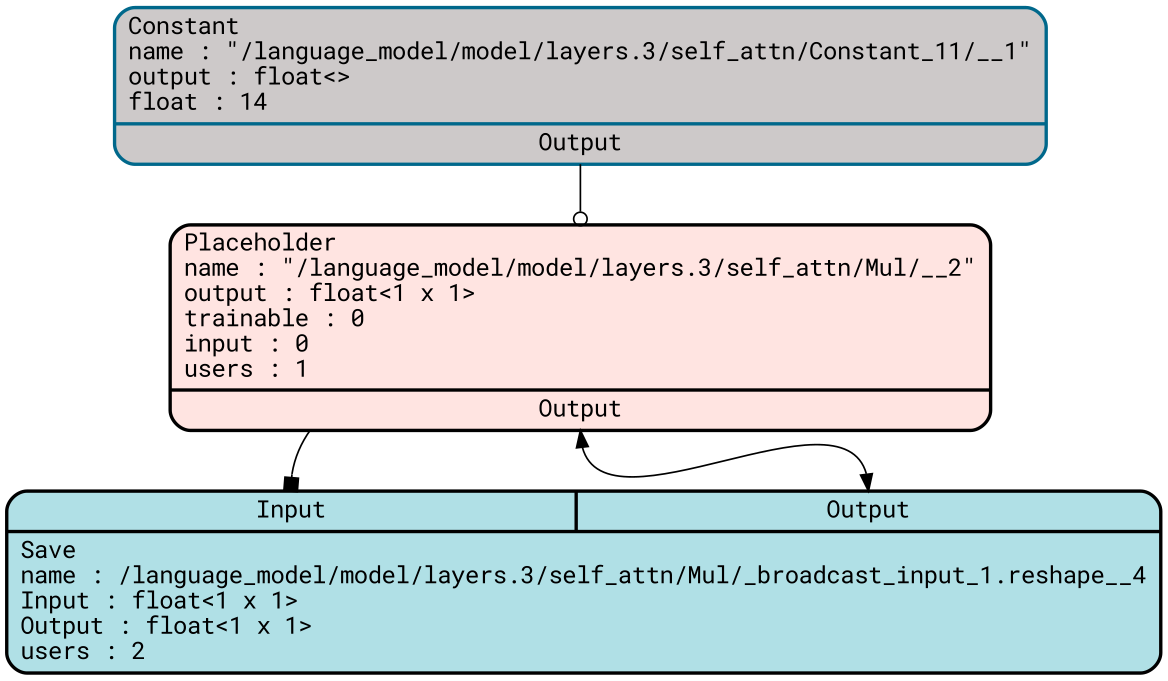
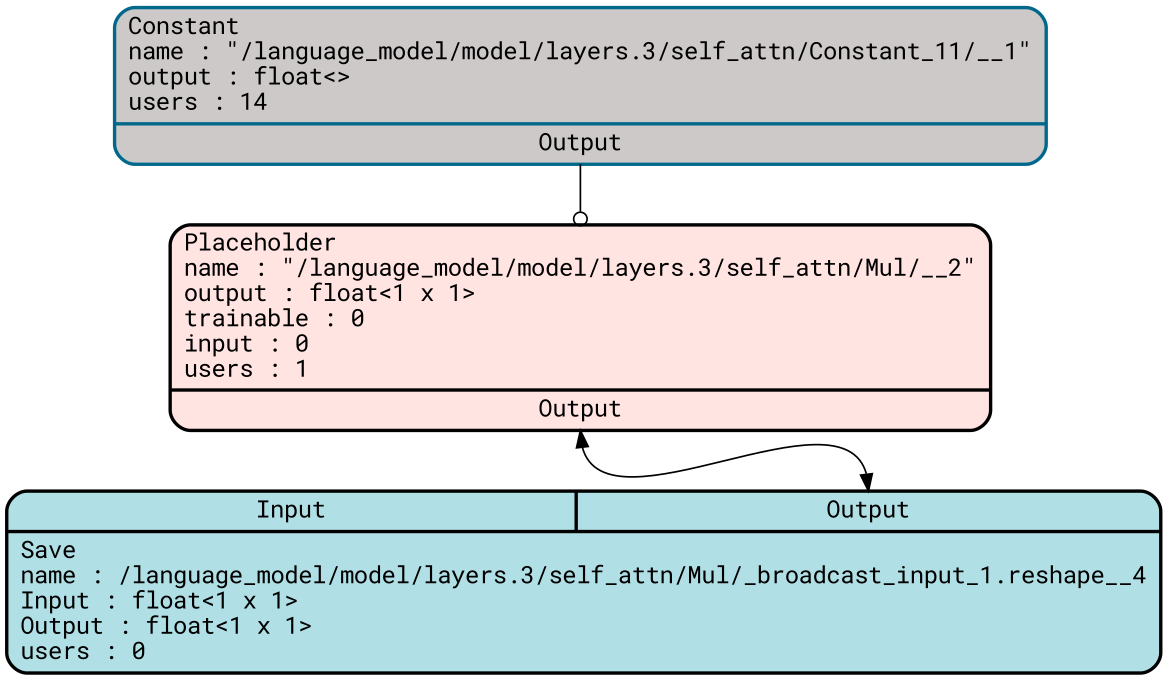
node "Constant": text "float : 14" -> "users : 14"
edge "Placeholder" -> "Input": removed
node "Input": text "users : 2" -> "users : 0"
